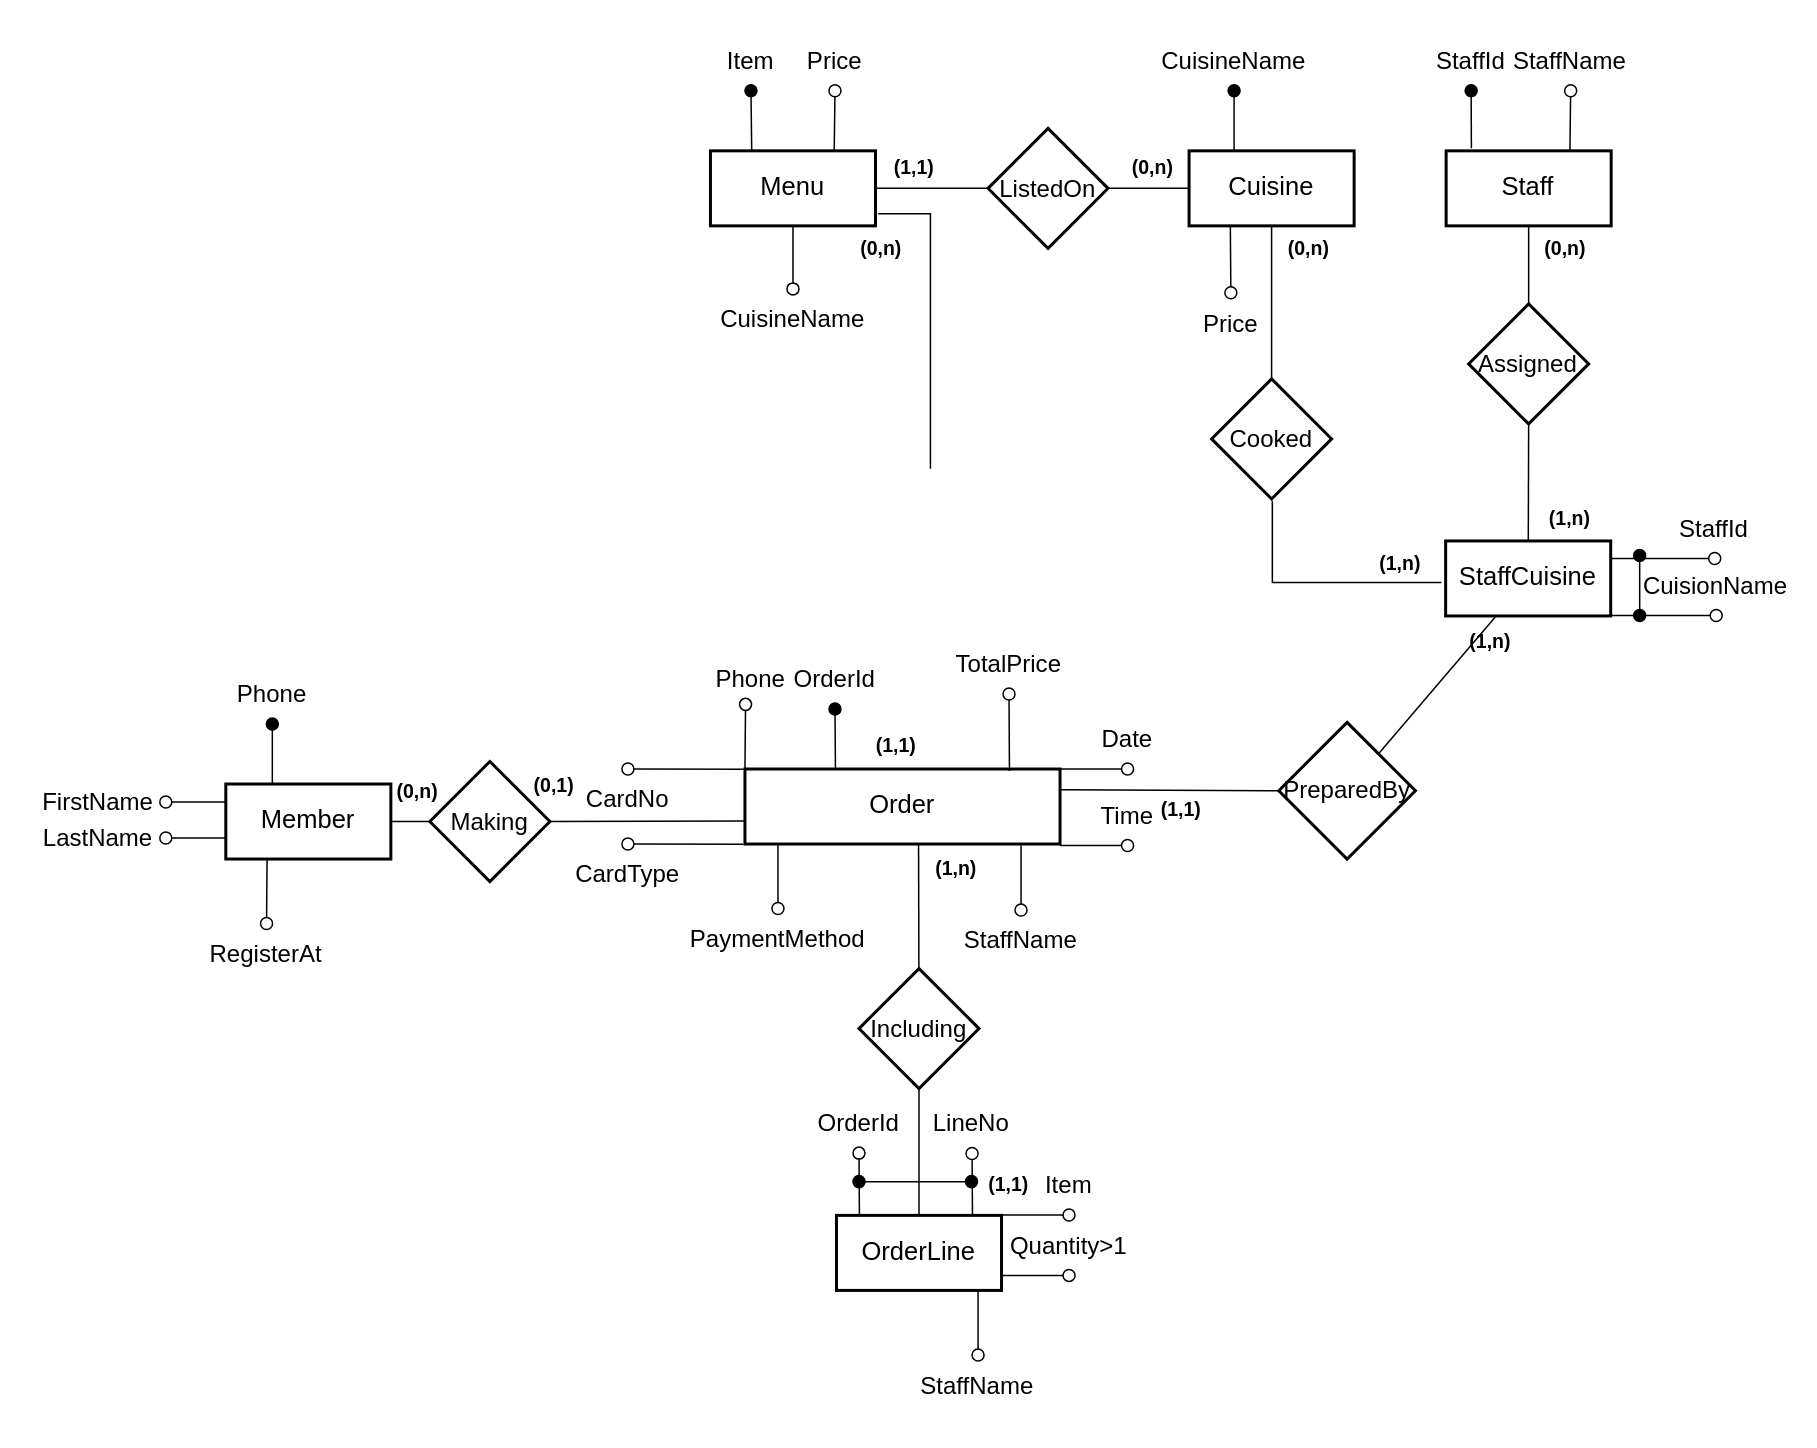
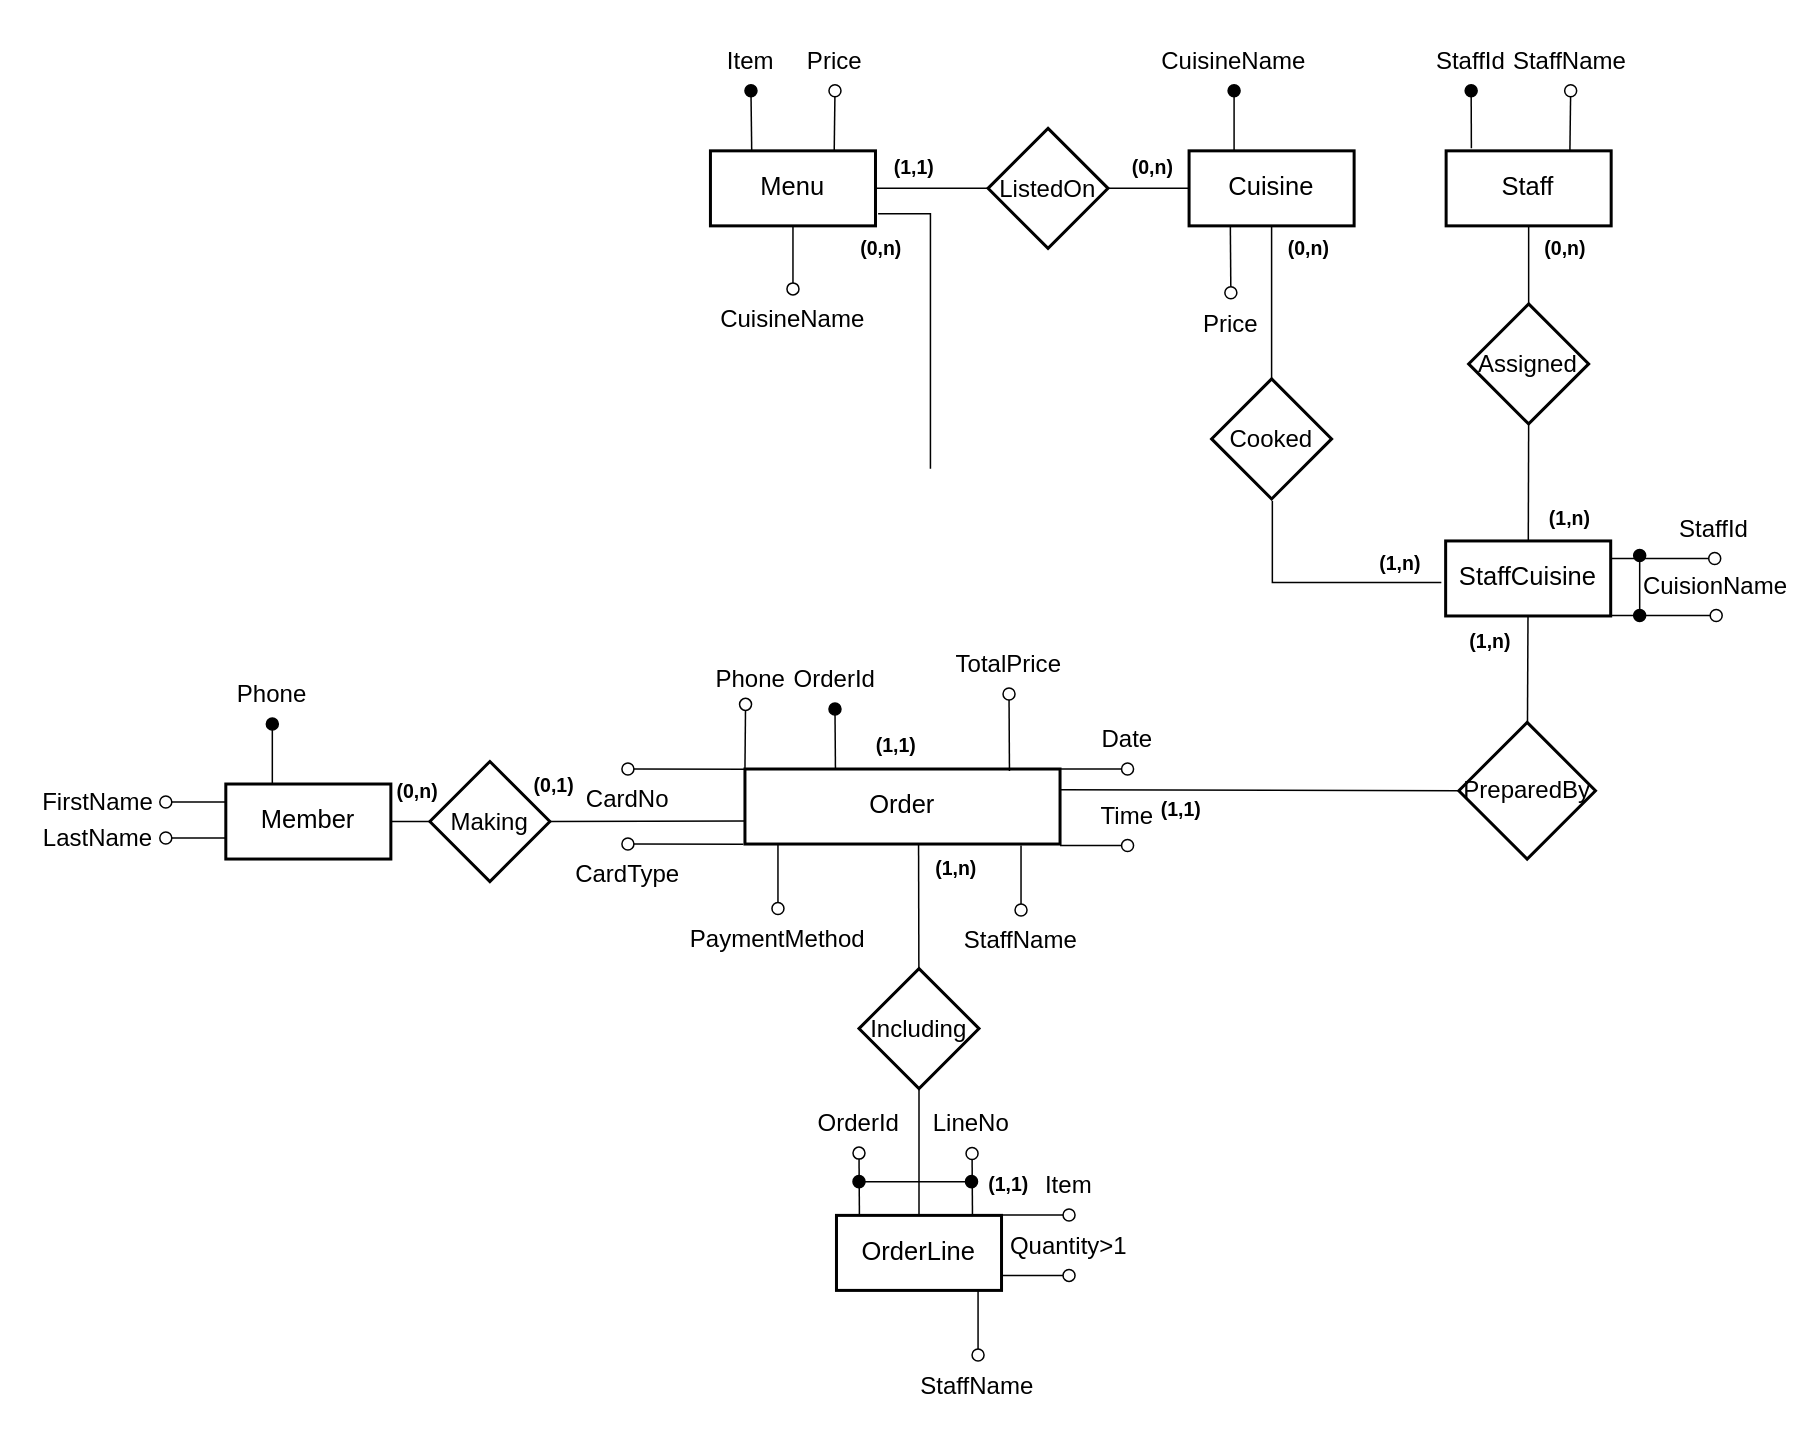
node "PreparedBy": moved (1347, 790) -> (1527, 790)
edge "Member" -> "RegisterAt": removed
node "RegisterAt": removed
